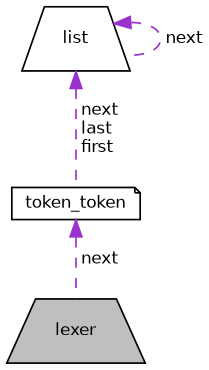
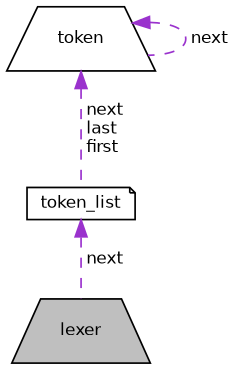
node "list": label "list" -> "token"
node "token_token": label "token_token" -> "token_list"
